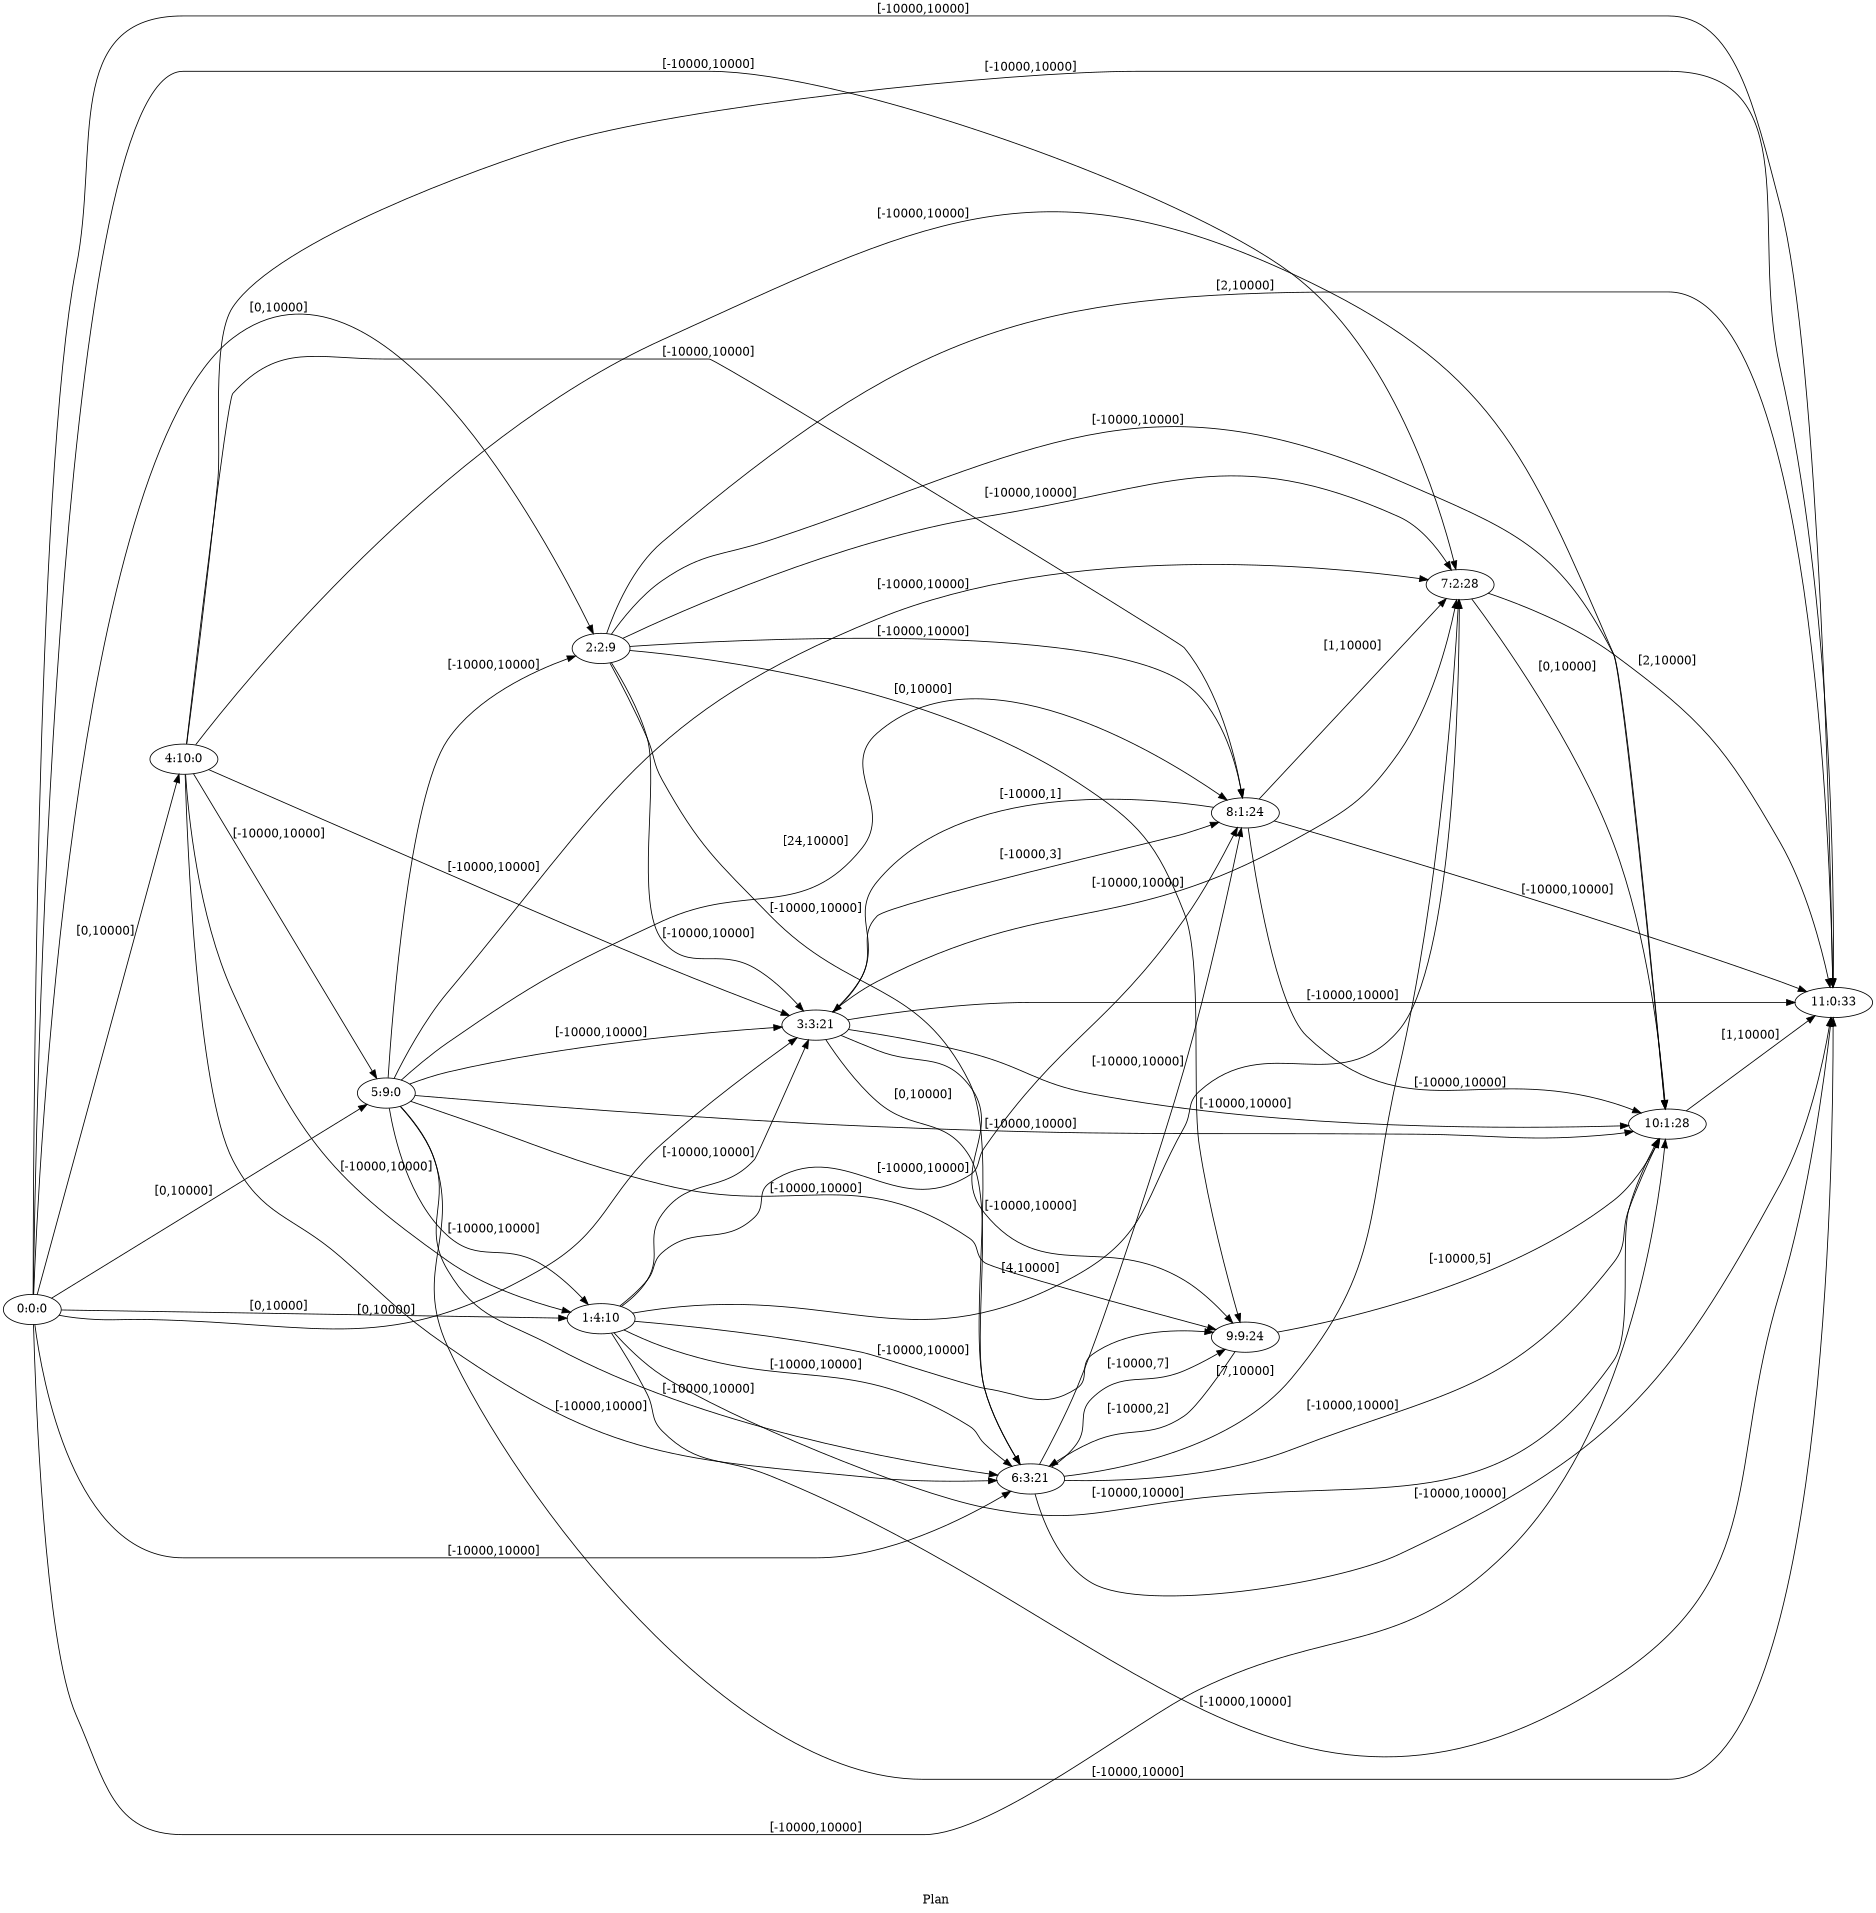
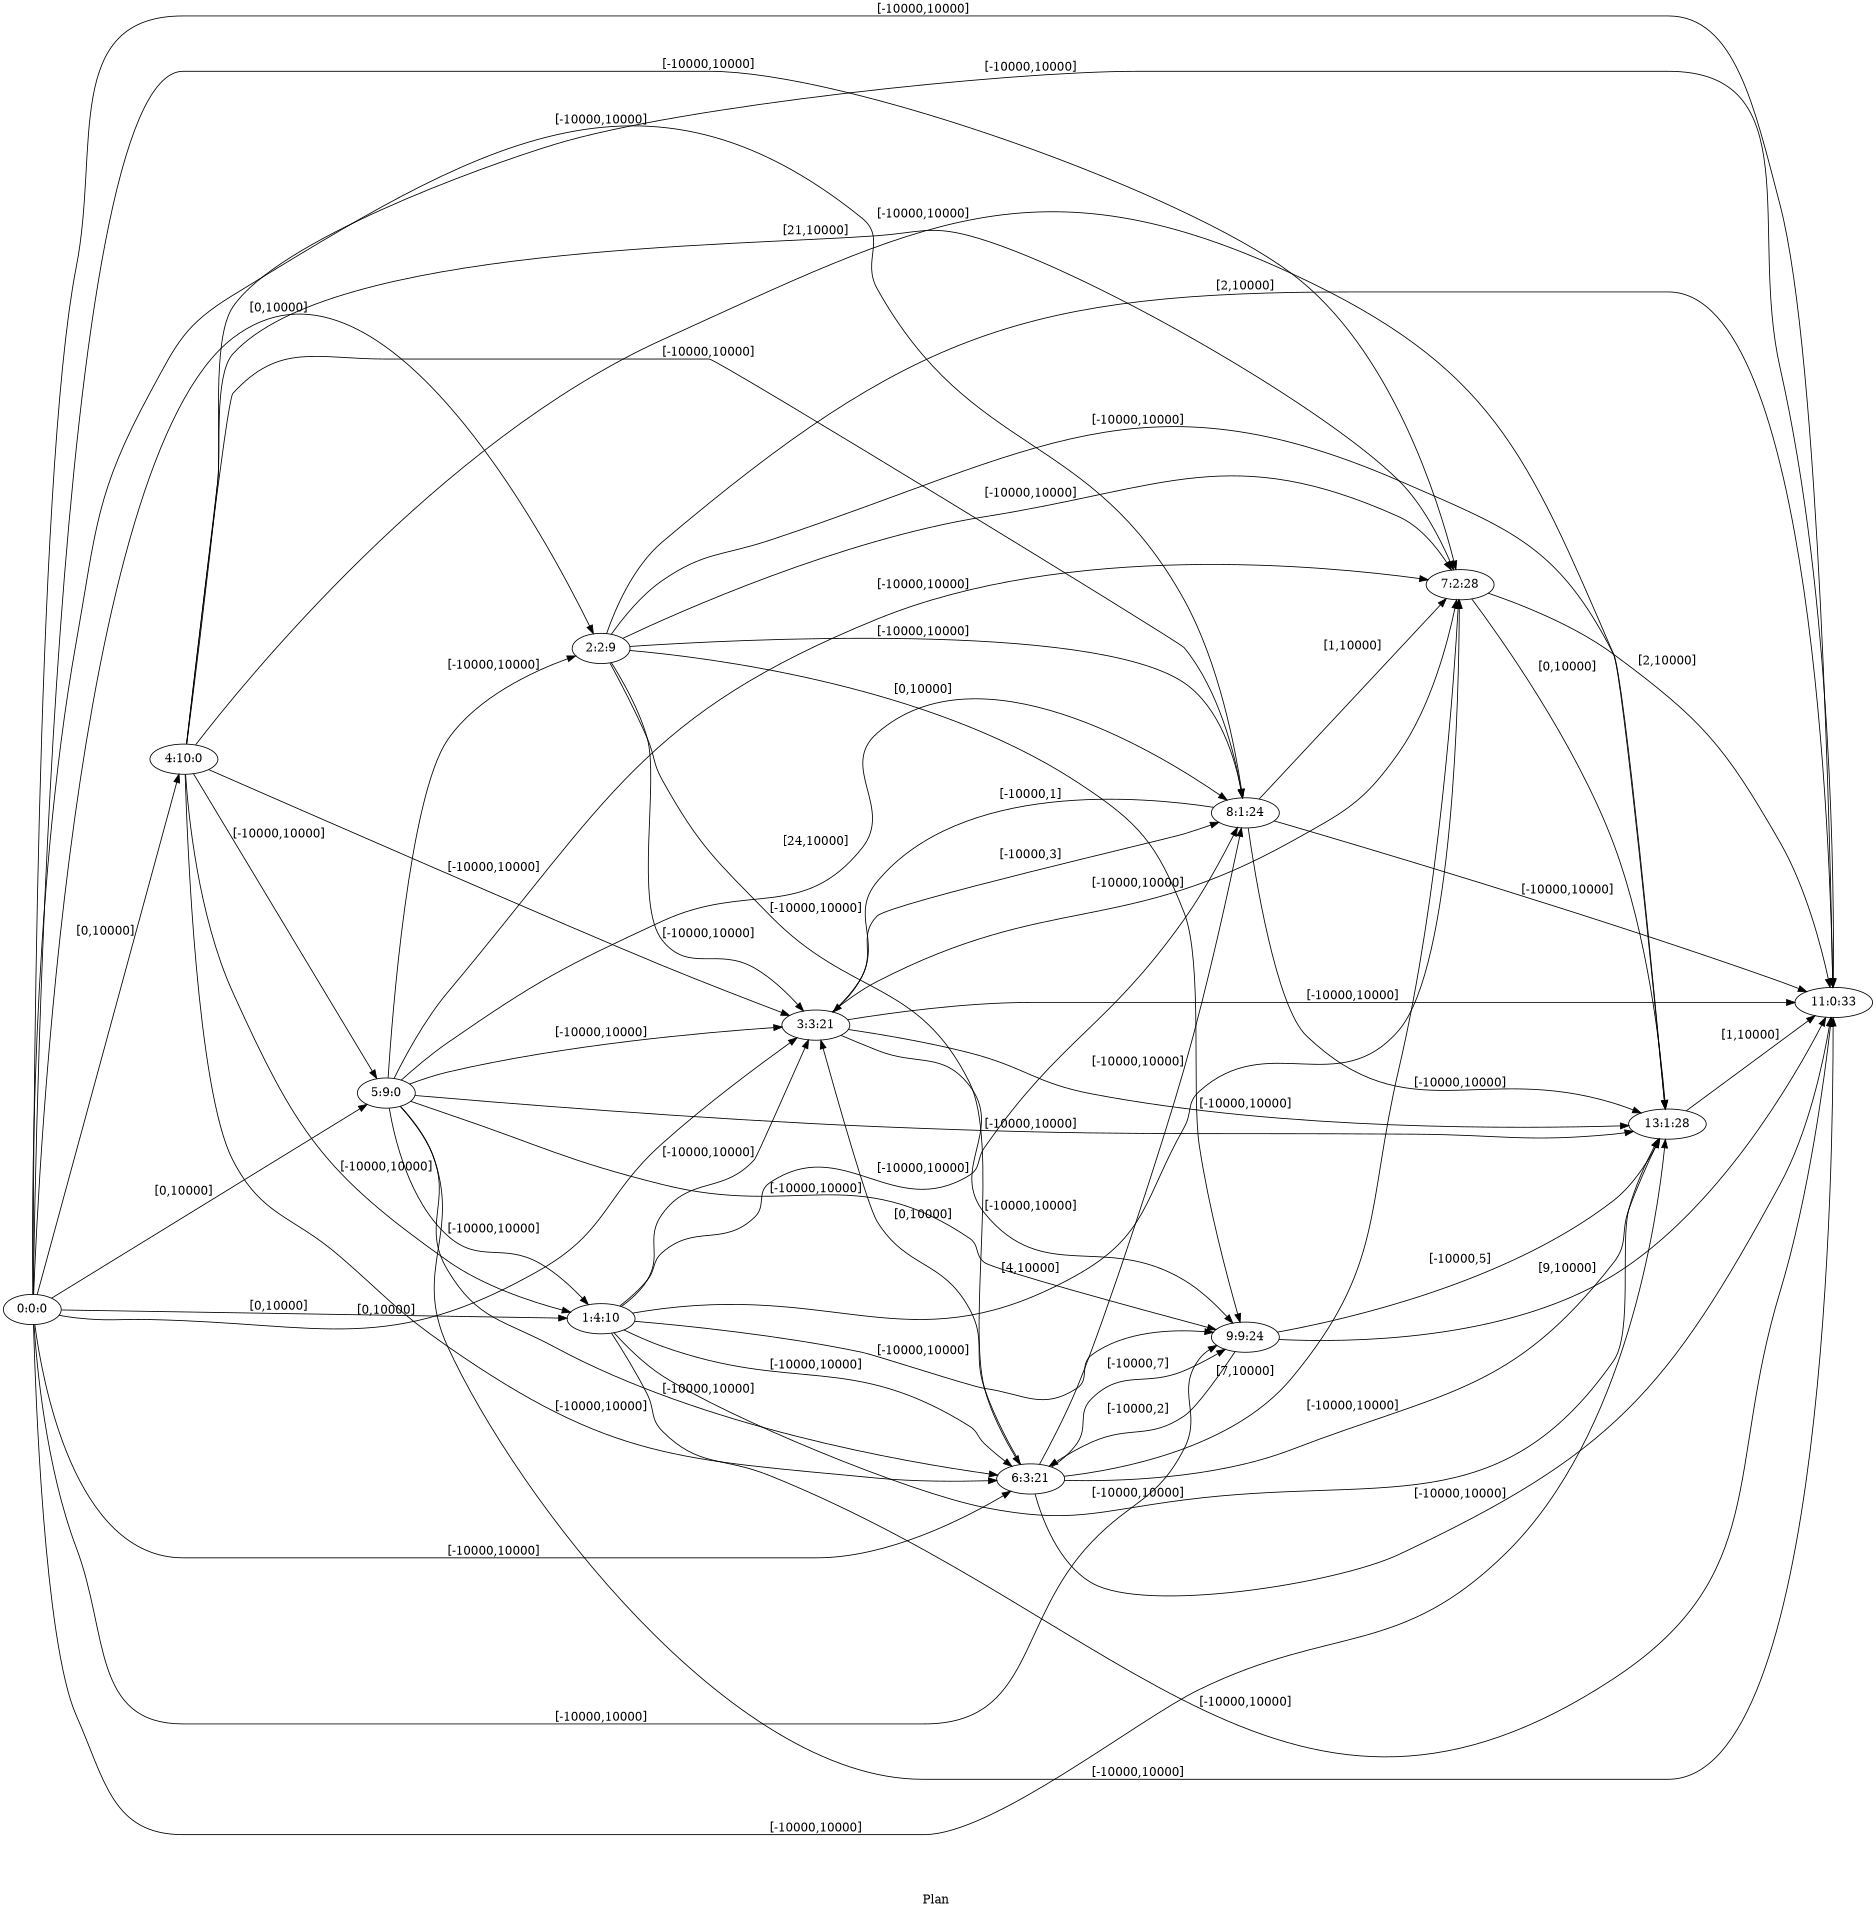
edge "0:0:0" -> "8:1:24": added, label "[-10000,10000]"
edge "4:10:0" -> "7:2:28": added, label "[21,10000]"
node "10:1:28": label "10:1:28" -> "13:1:28"
edge "3:3:21" -> "6:3:21": reversed
edge "9:9:24" -> "11:0:33": added, label "[9,10000]"
edge "0:0:0" -> "9:9:24": added, label "[-10000,10000]"
